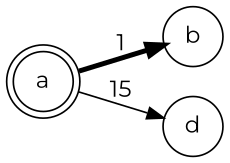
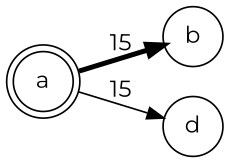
edge "a" -> "b": label "1" -> "15"
